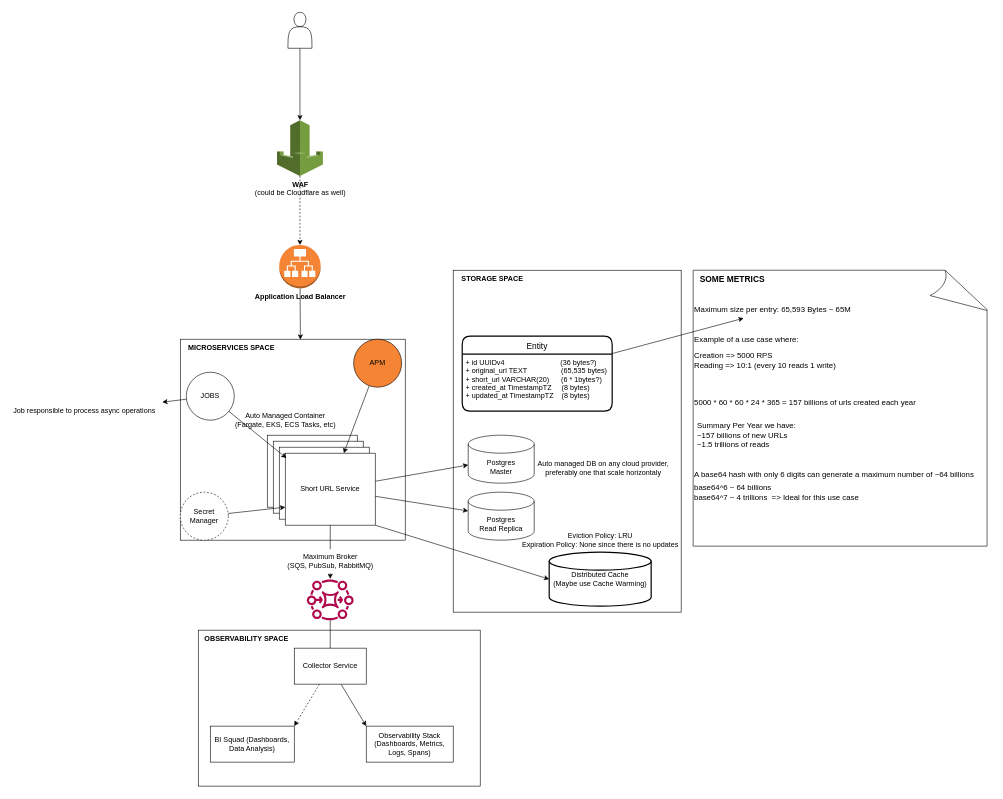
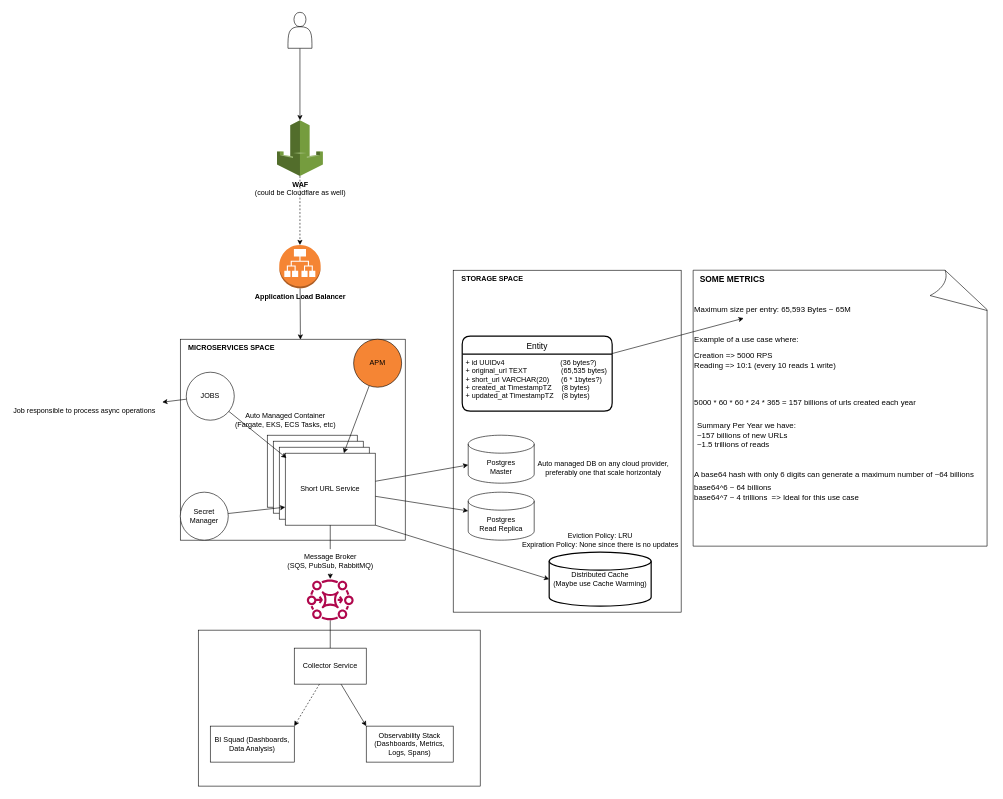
node "Secret Manager": style dashed -> solid
node "Maximum Broker (SQS, PubSub, RabbitMQ)": label "Maximum Broker (SQS, PubSub, RabbitMQ)" -> "Message Broker (SQS, PubSub, RabbitMQ)"
node "OBSERVABILITY SPACE": removed
